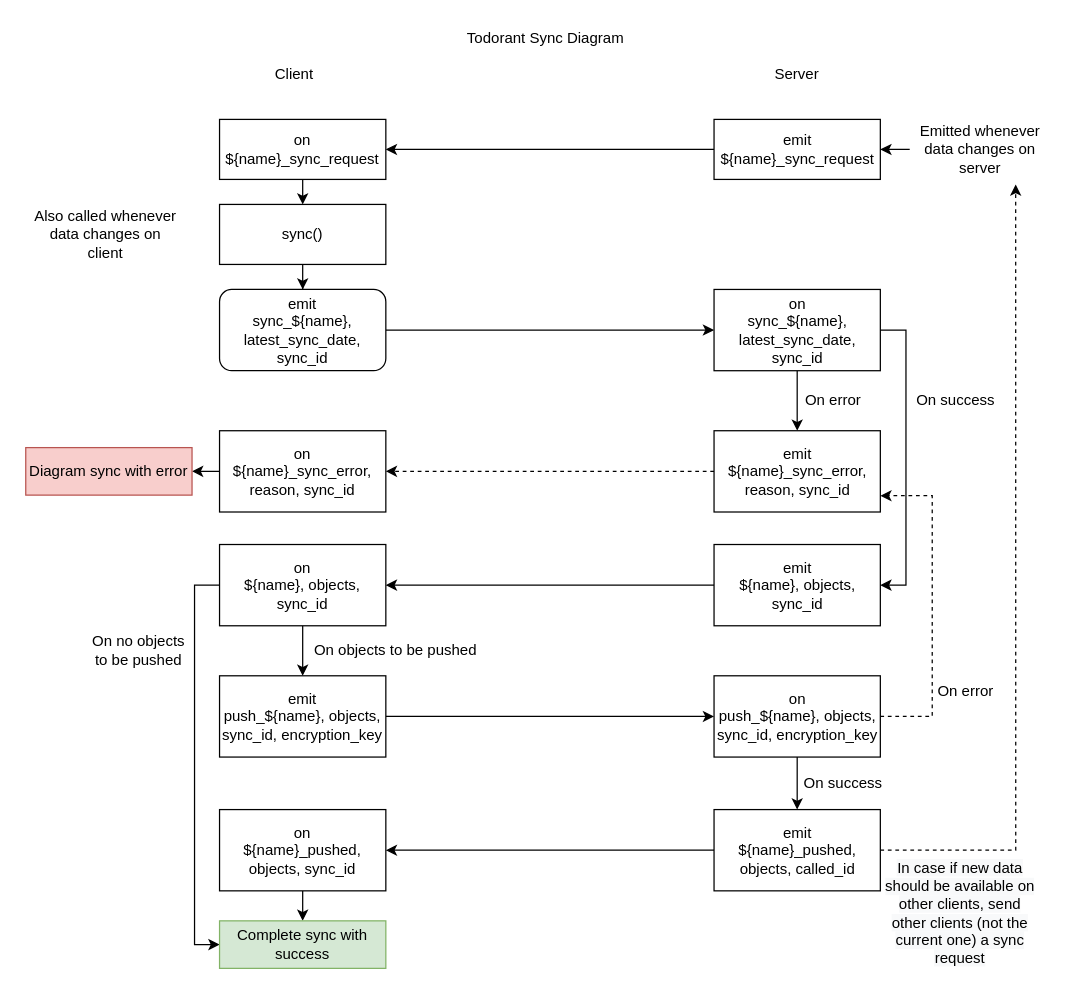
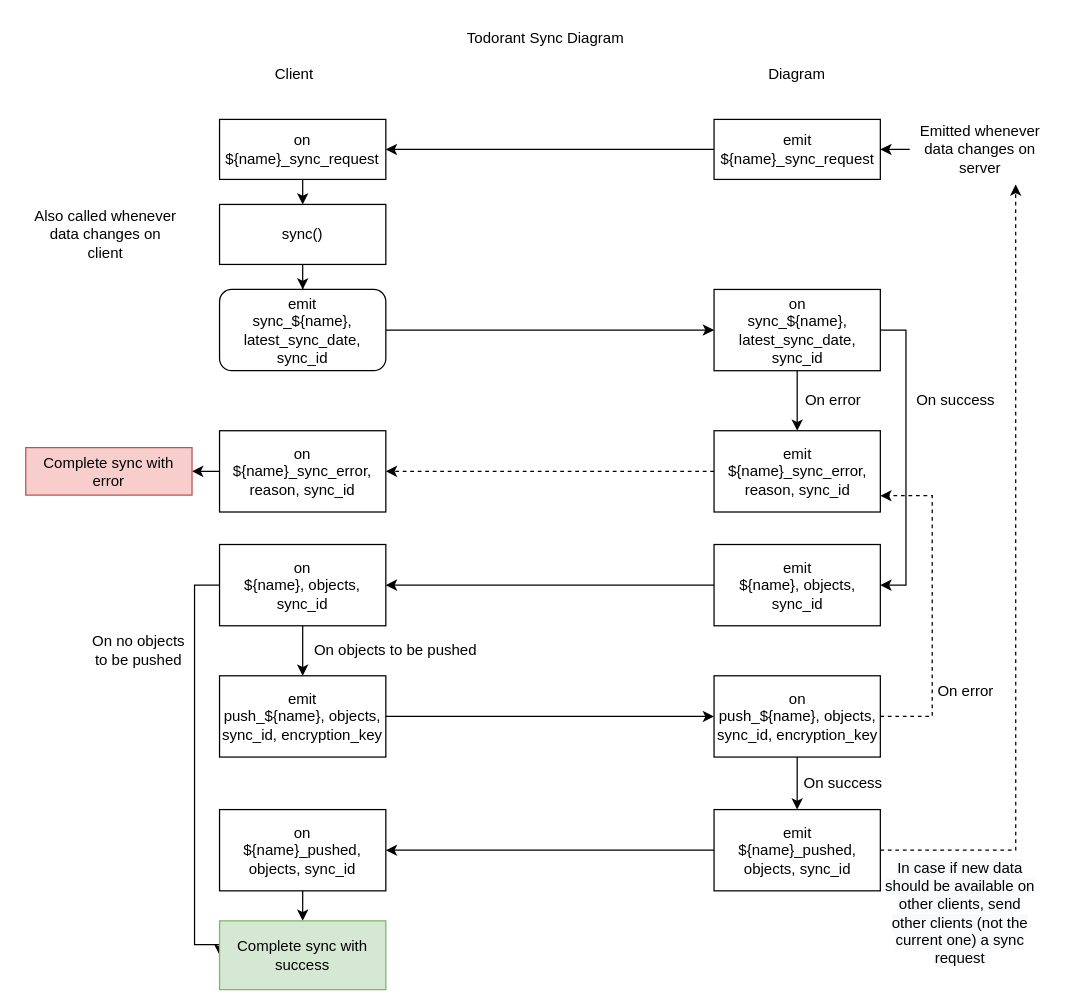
node "Server": label "Server" -> "Diagram"
node "Diagram sync with error": label "Diagram sync with error" -> "Complete sync with error"
node "emit ${name}_pushed, objects, called_id": label "emit ${name}_pushed, objects, called_id" -> "emit ${name}_pushed, objects, sync_id"
node "Complete sync with success": size 166x48 -> 166x69
